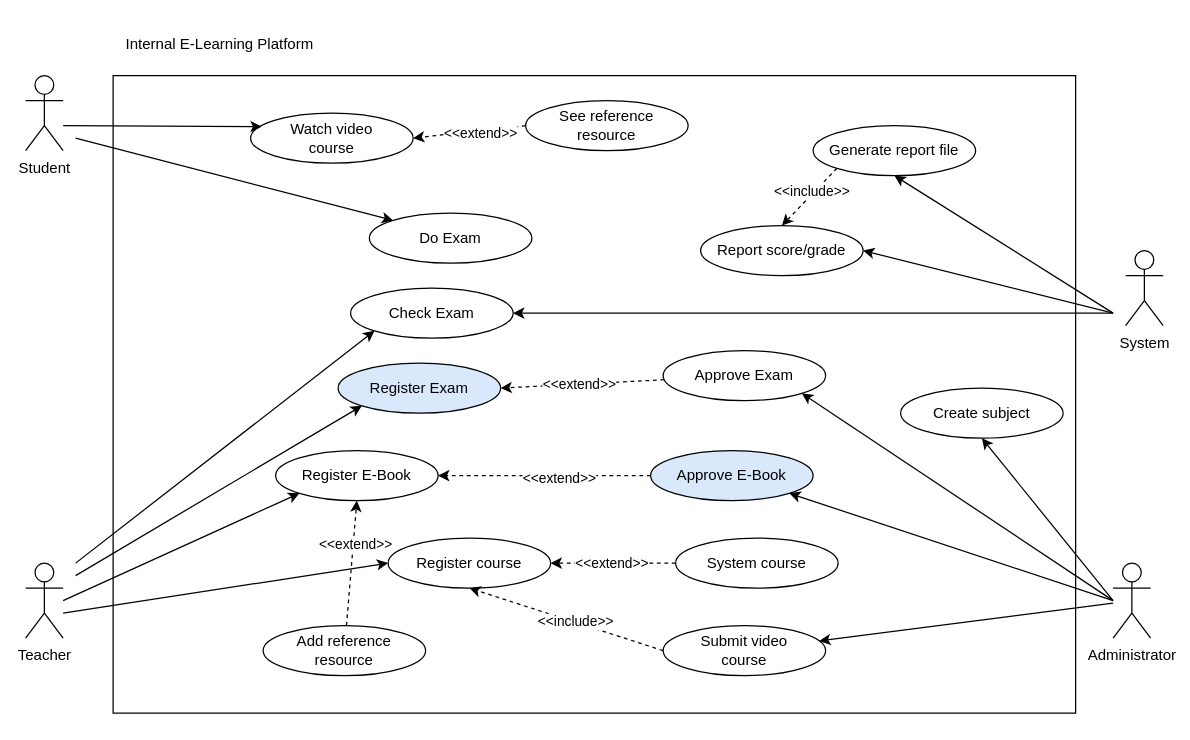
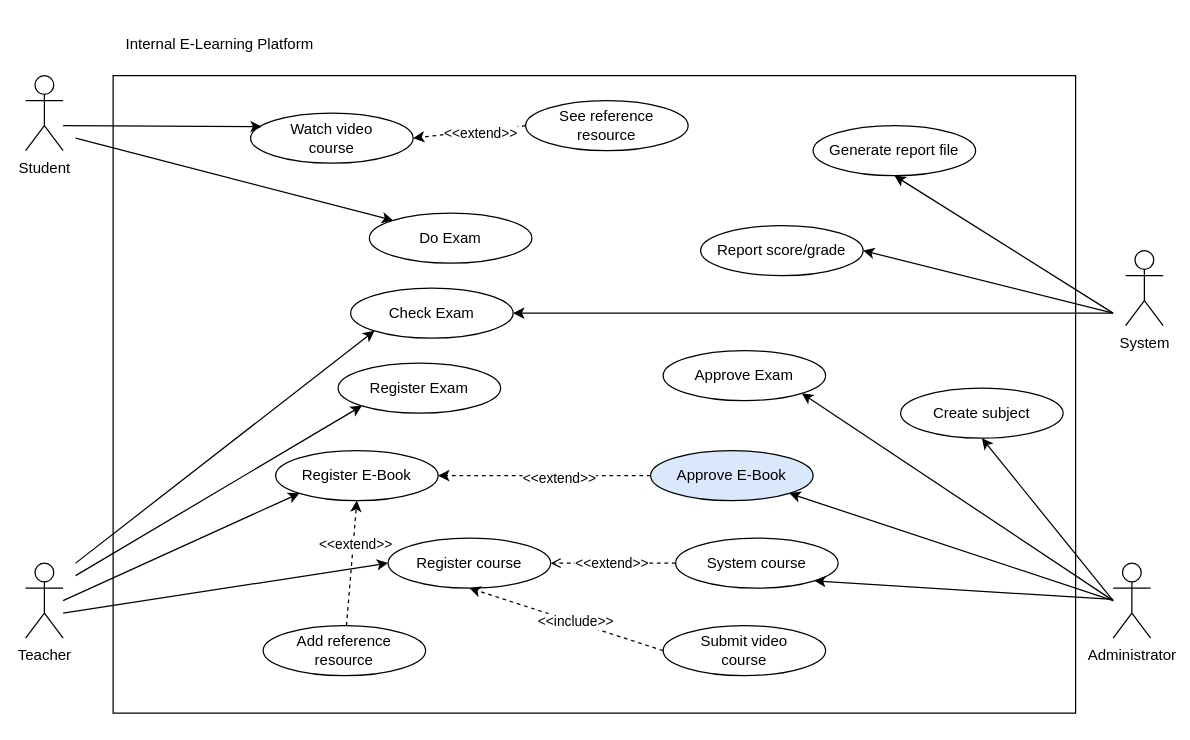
edge "Generate report file" -> "Report score/grade": removed, label "<<include>>"
edge "Approve Exam" -> "Register Exam": removed, label "<<extend>>"
node "Register Exam": fillcolor #dae8fc -> #ffffff
edge "System course" -> "Register course": arrowhead classic -> open
edge "Administrator" -> "Submit video course": now "Administrator" -> "System course"
